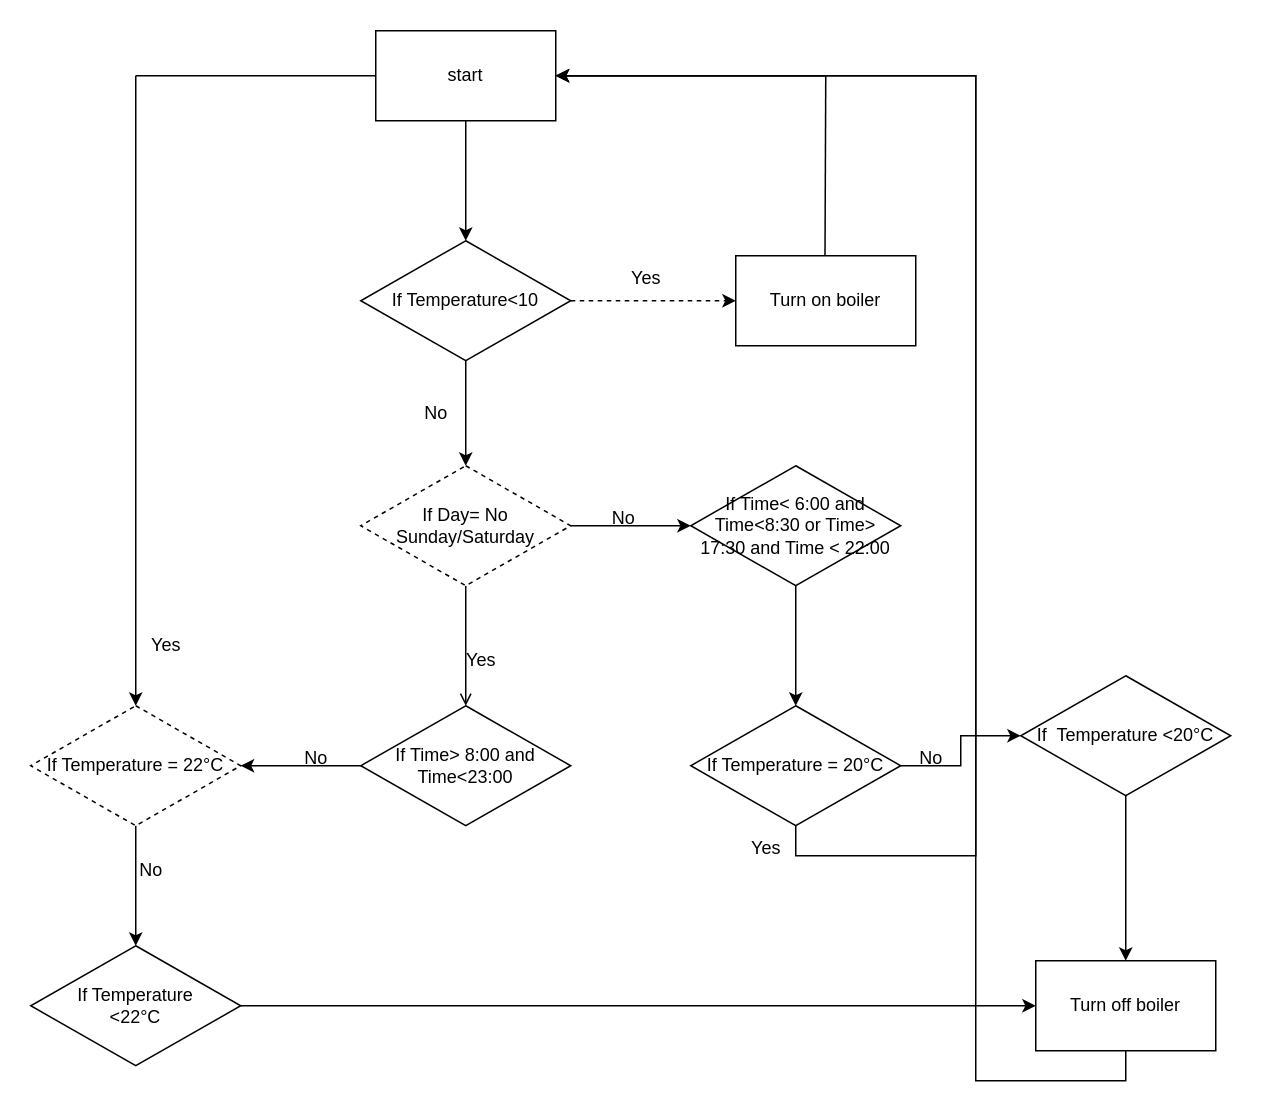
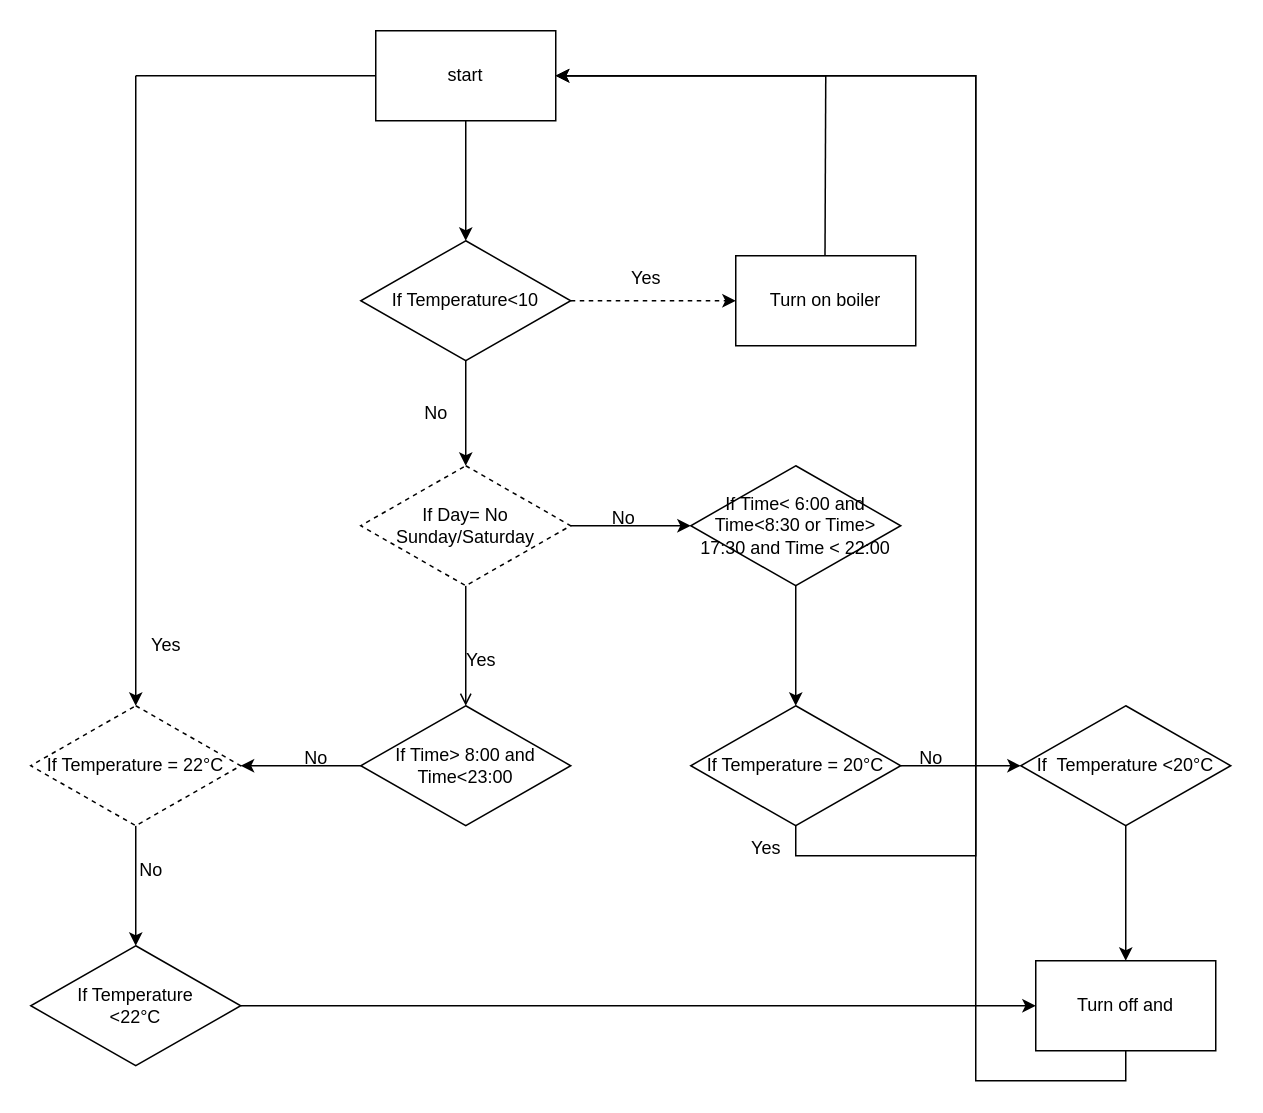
node "If Temperature <20°C": moved (1126, 736) -> (1126, 766)
node "Turn off boiler": label "Turn off boiler" -> "Turn off and"
